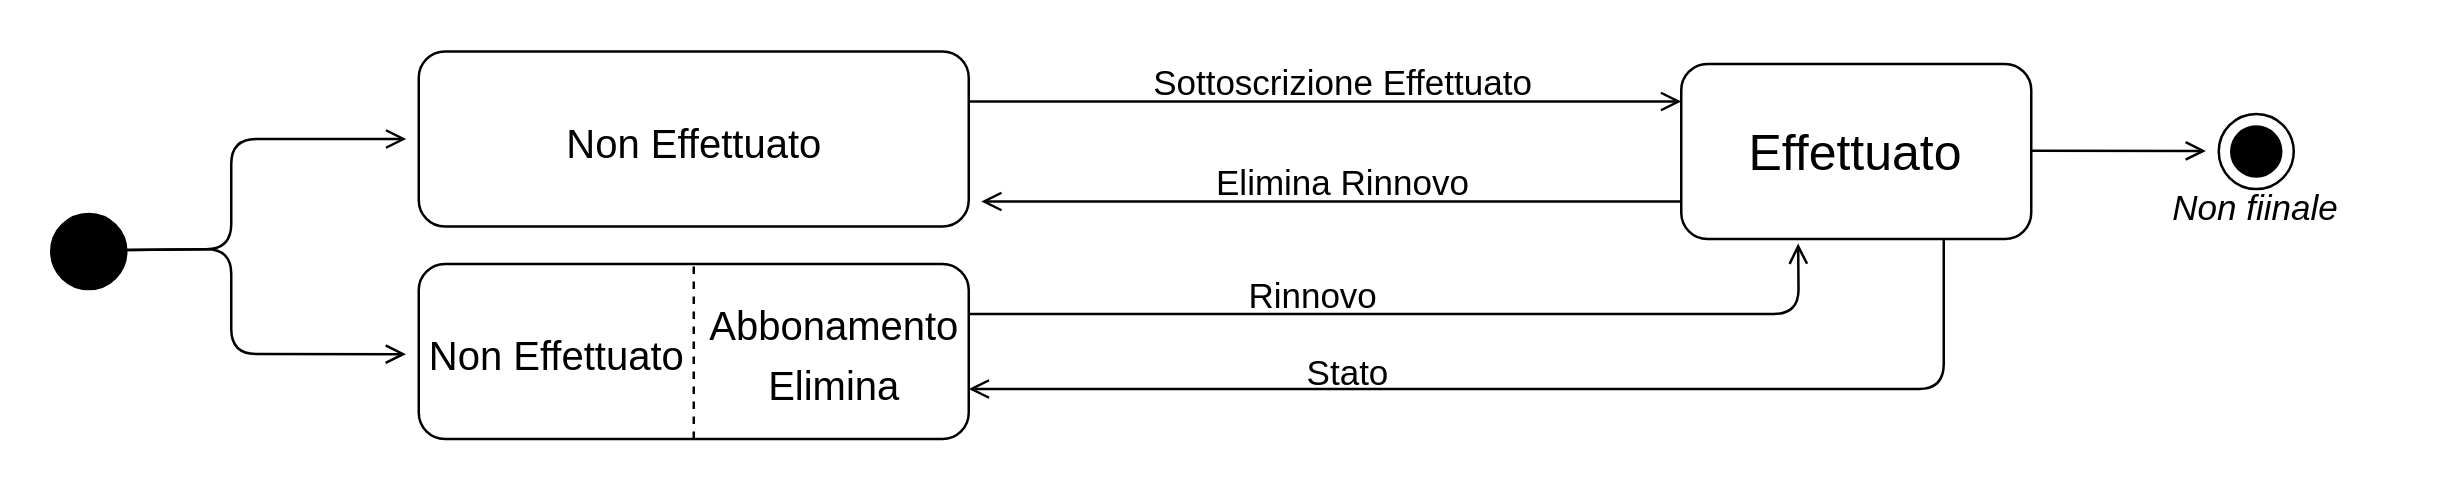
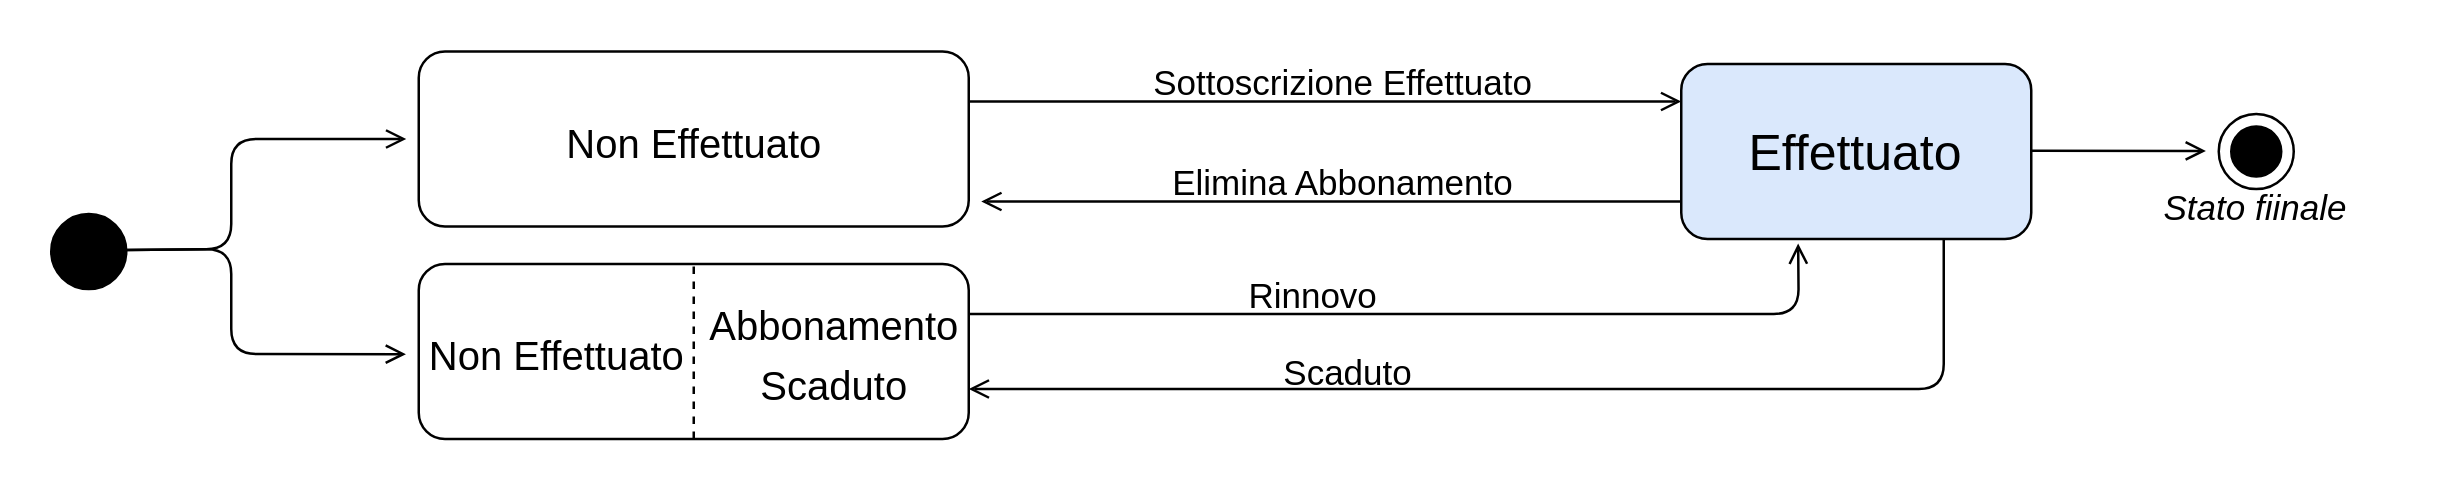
node "Effettuato": fillcolor #ffffff -> #dae8fc
node "Elimina Rinnovo": label "Elimina Rinnovo" -> "Elimina Abbonamento"
node "Non fiinale": label "Non fiinale" -> "Stato fiinale"
node "Abbonamento Elimina": label "Abbonamento Elimina" -> "Abbonamento Scaduto"
node "Stato": label "Stato" -> "Scaduto"
